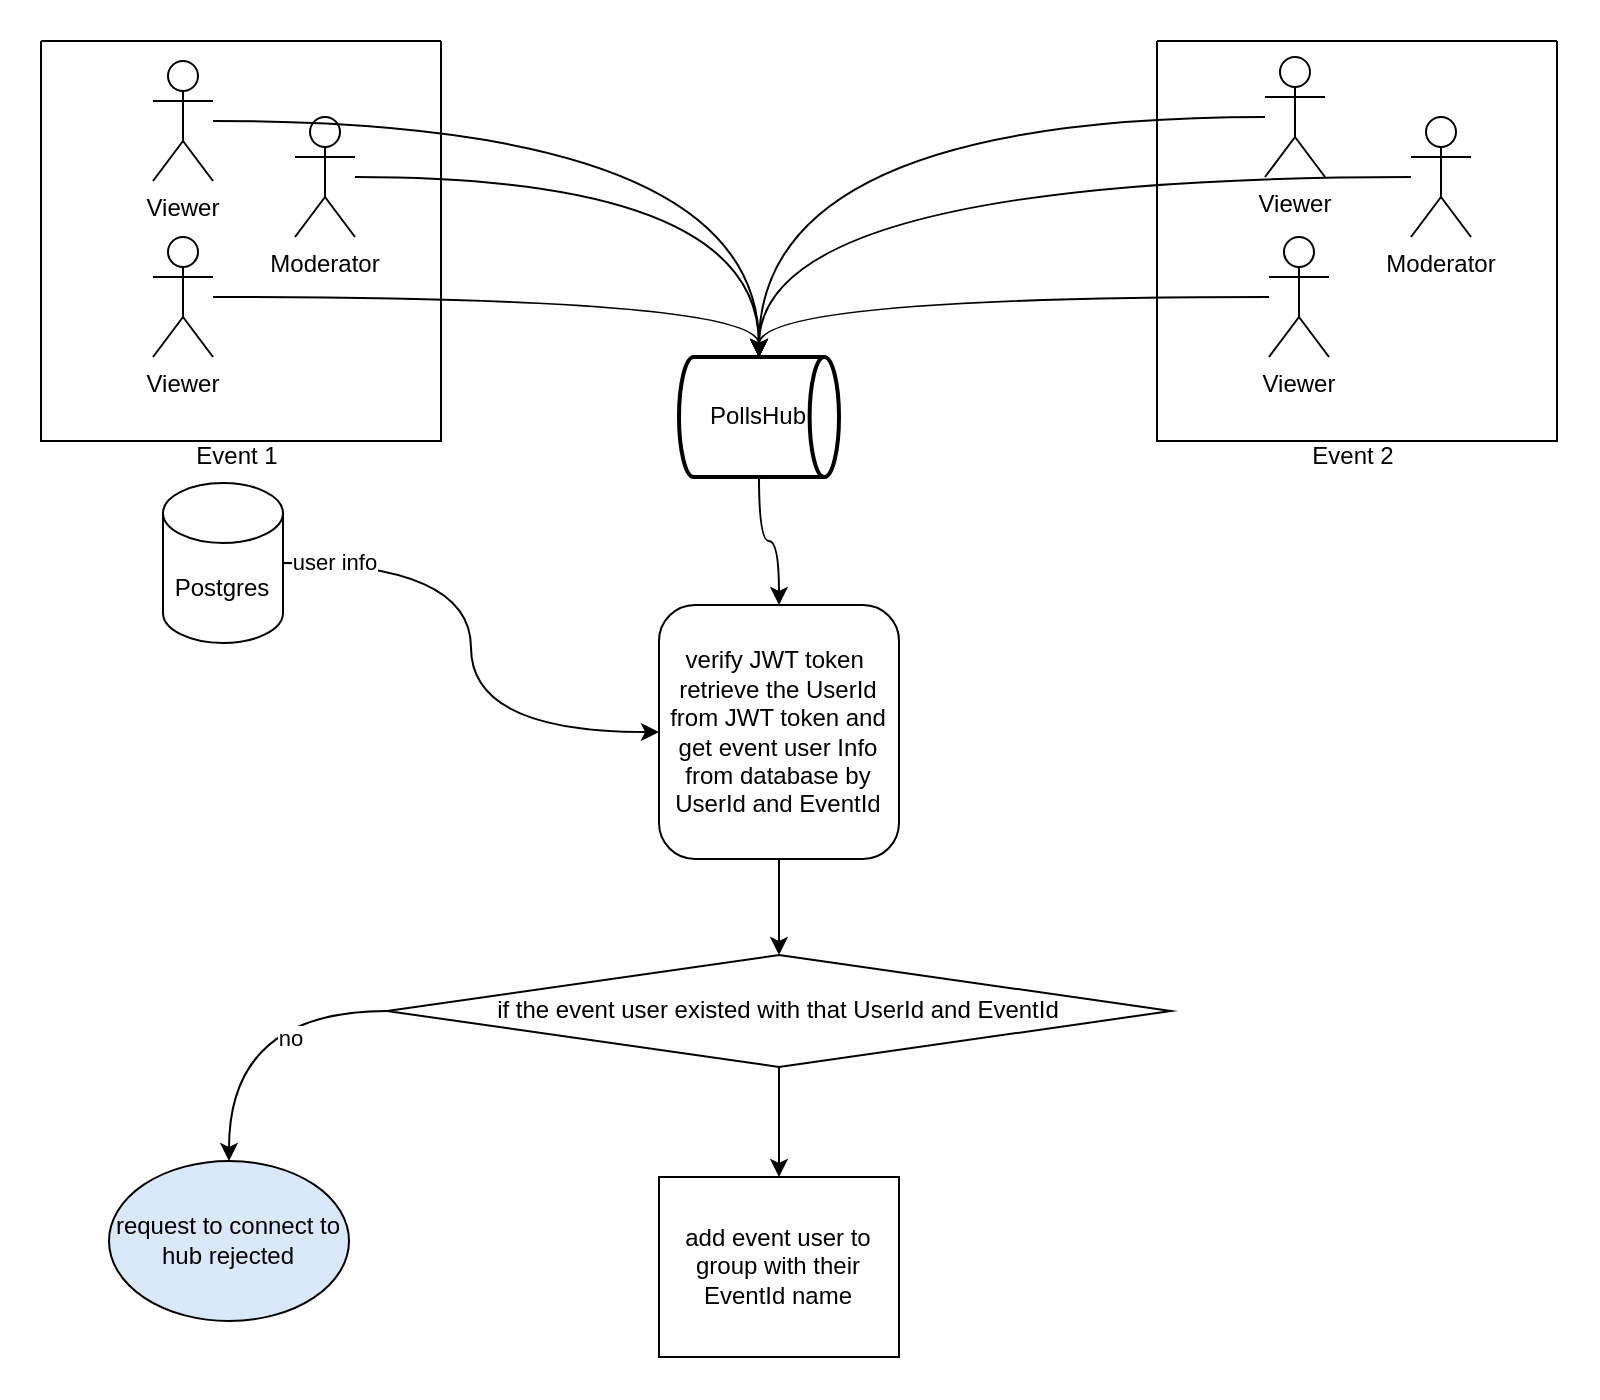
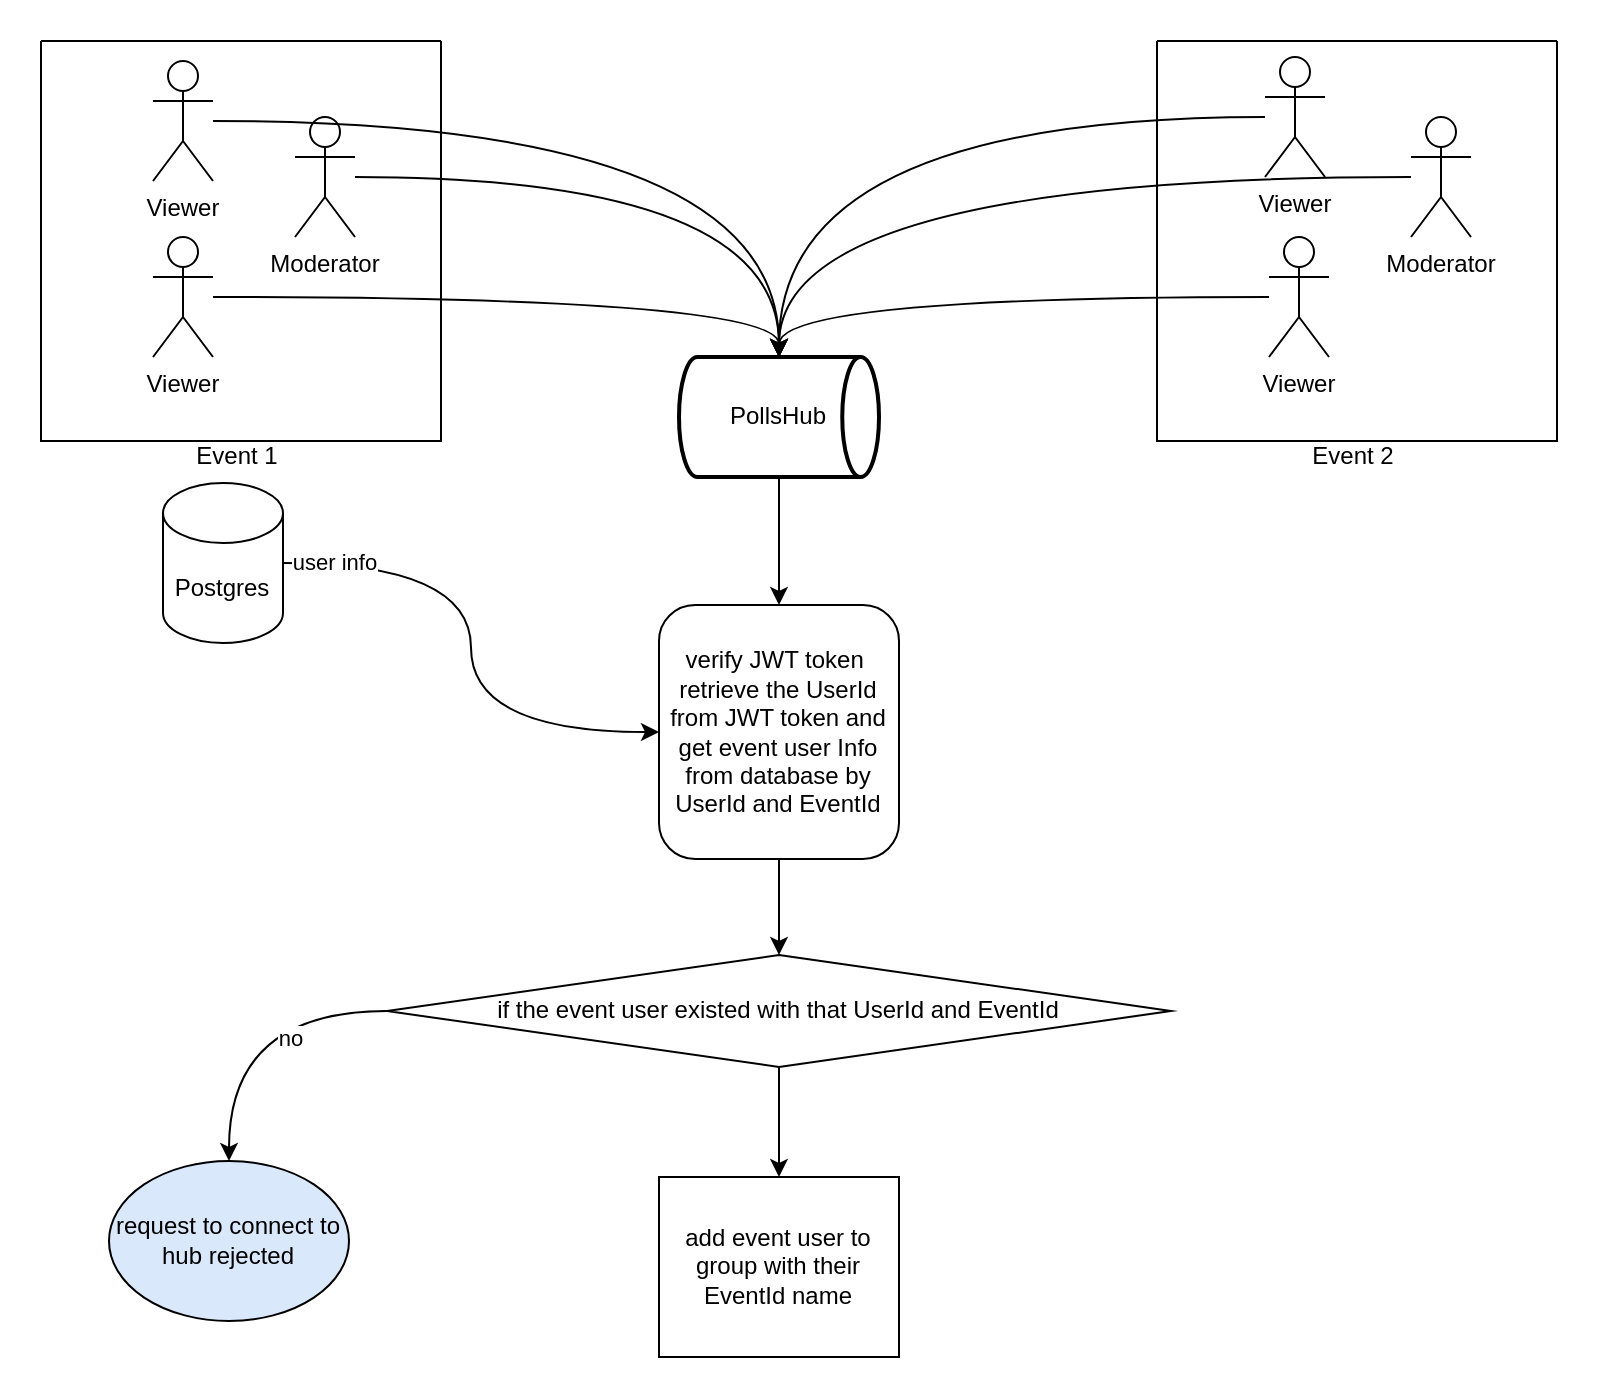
node "PollsHub": size 160x120 -> 200x120
